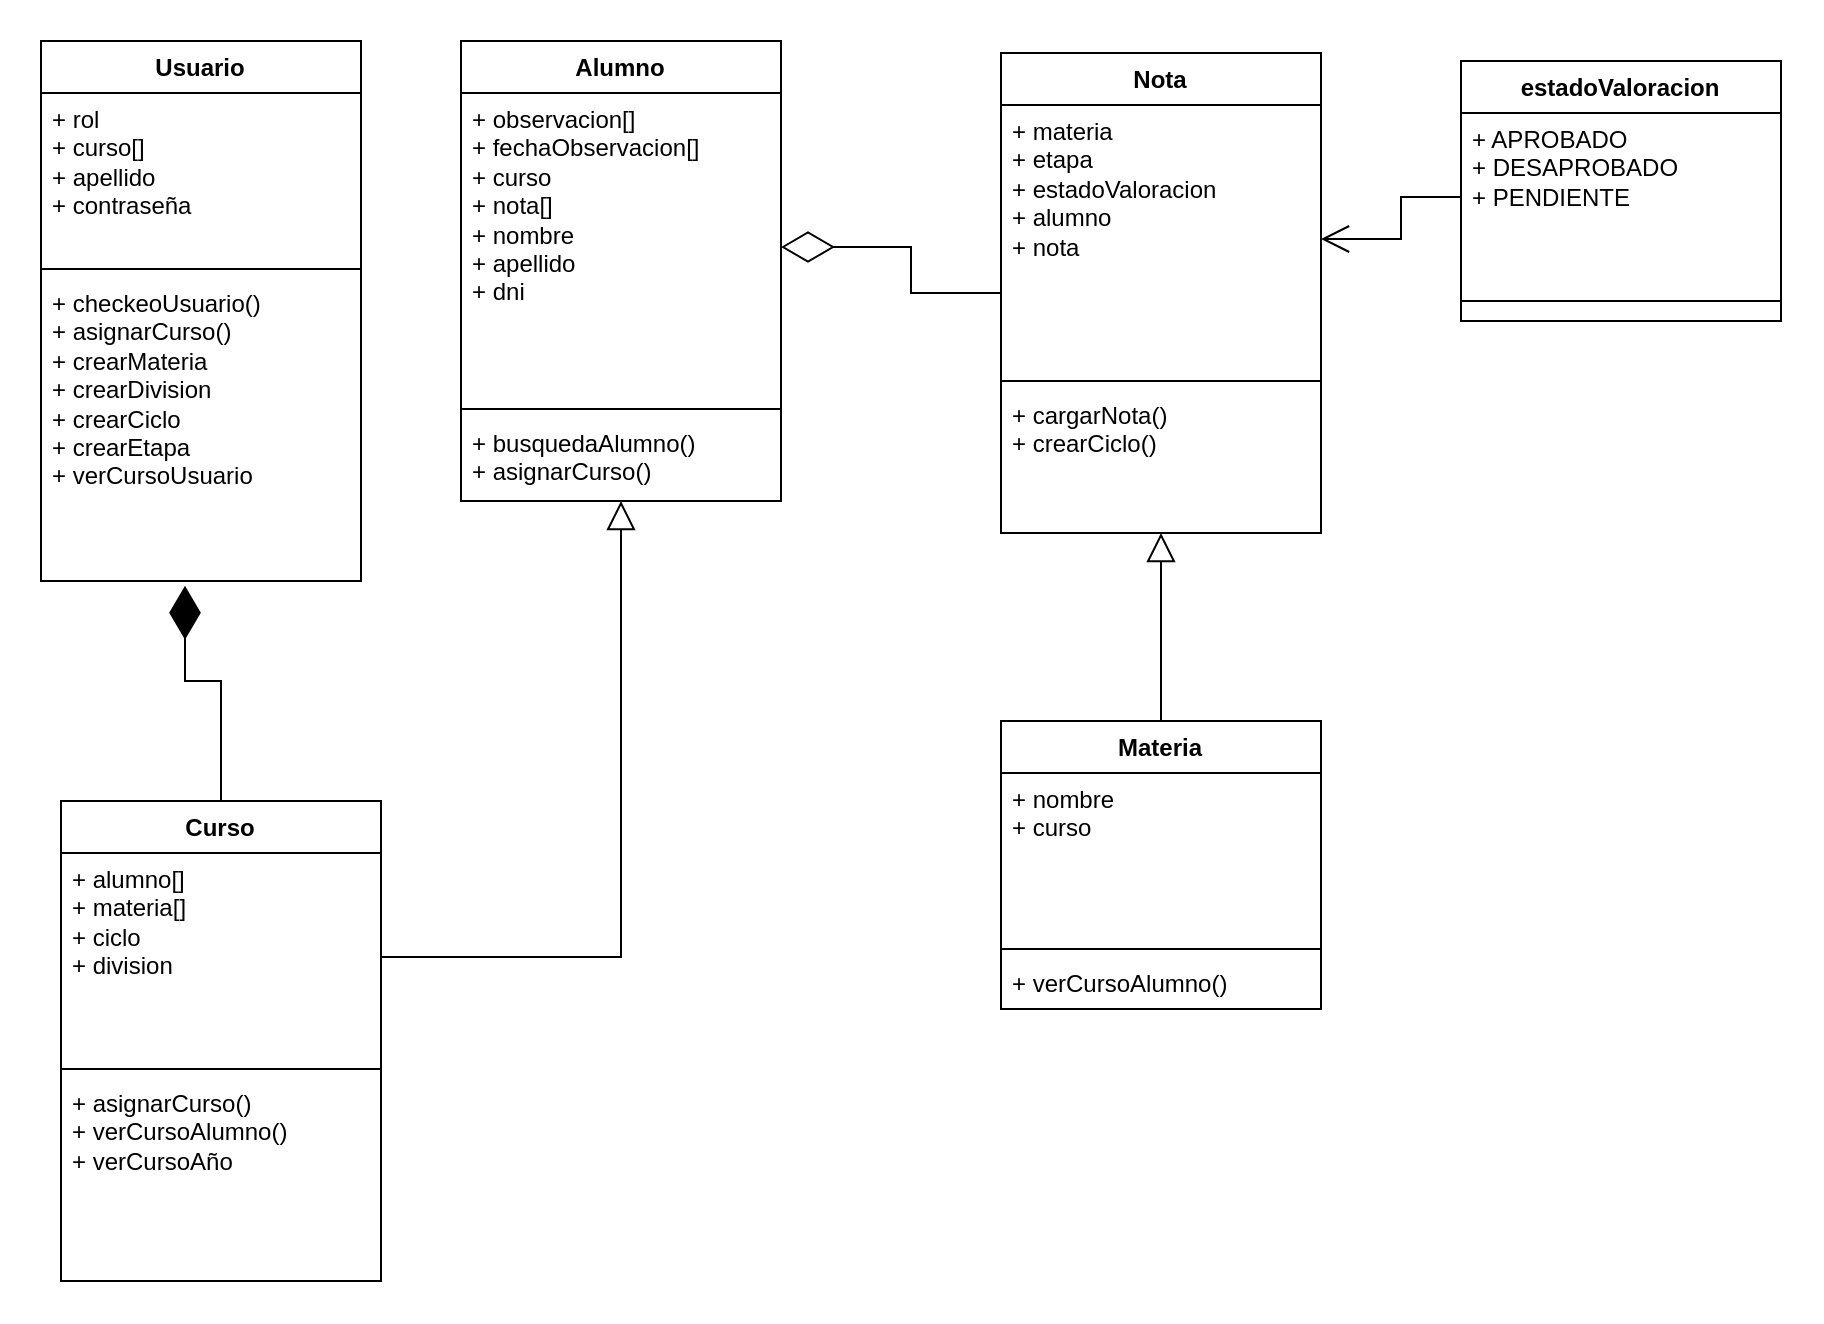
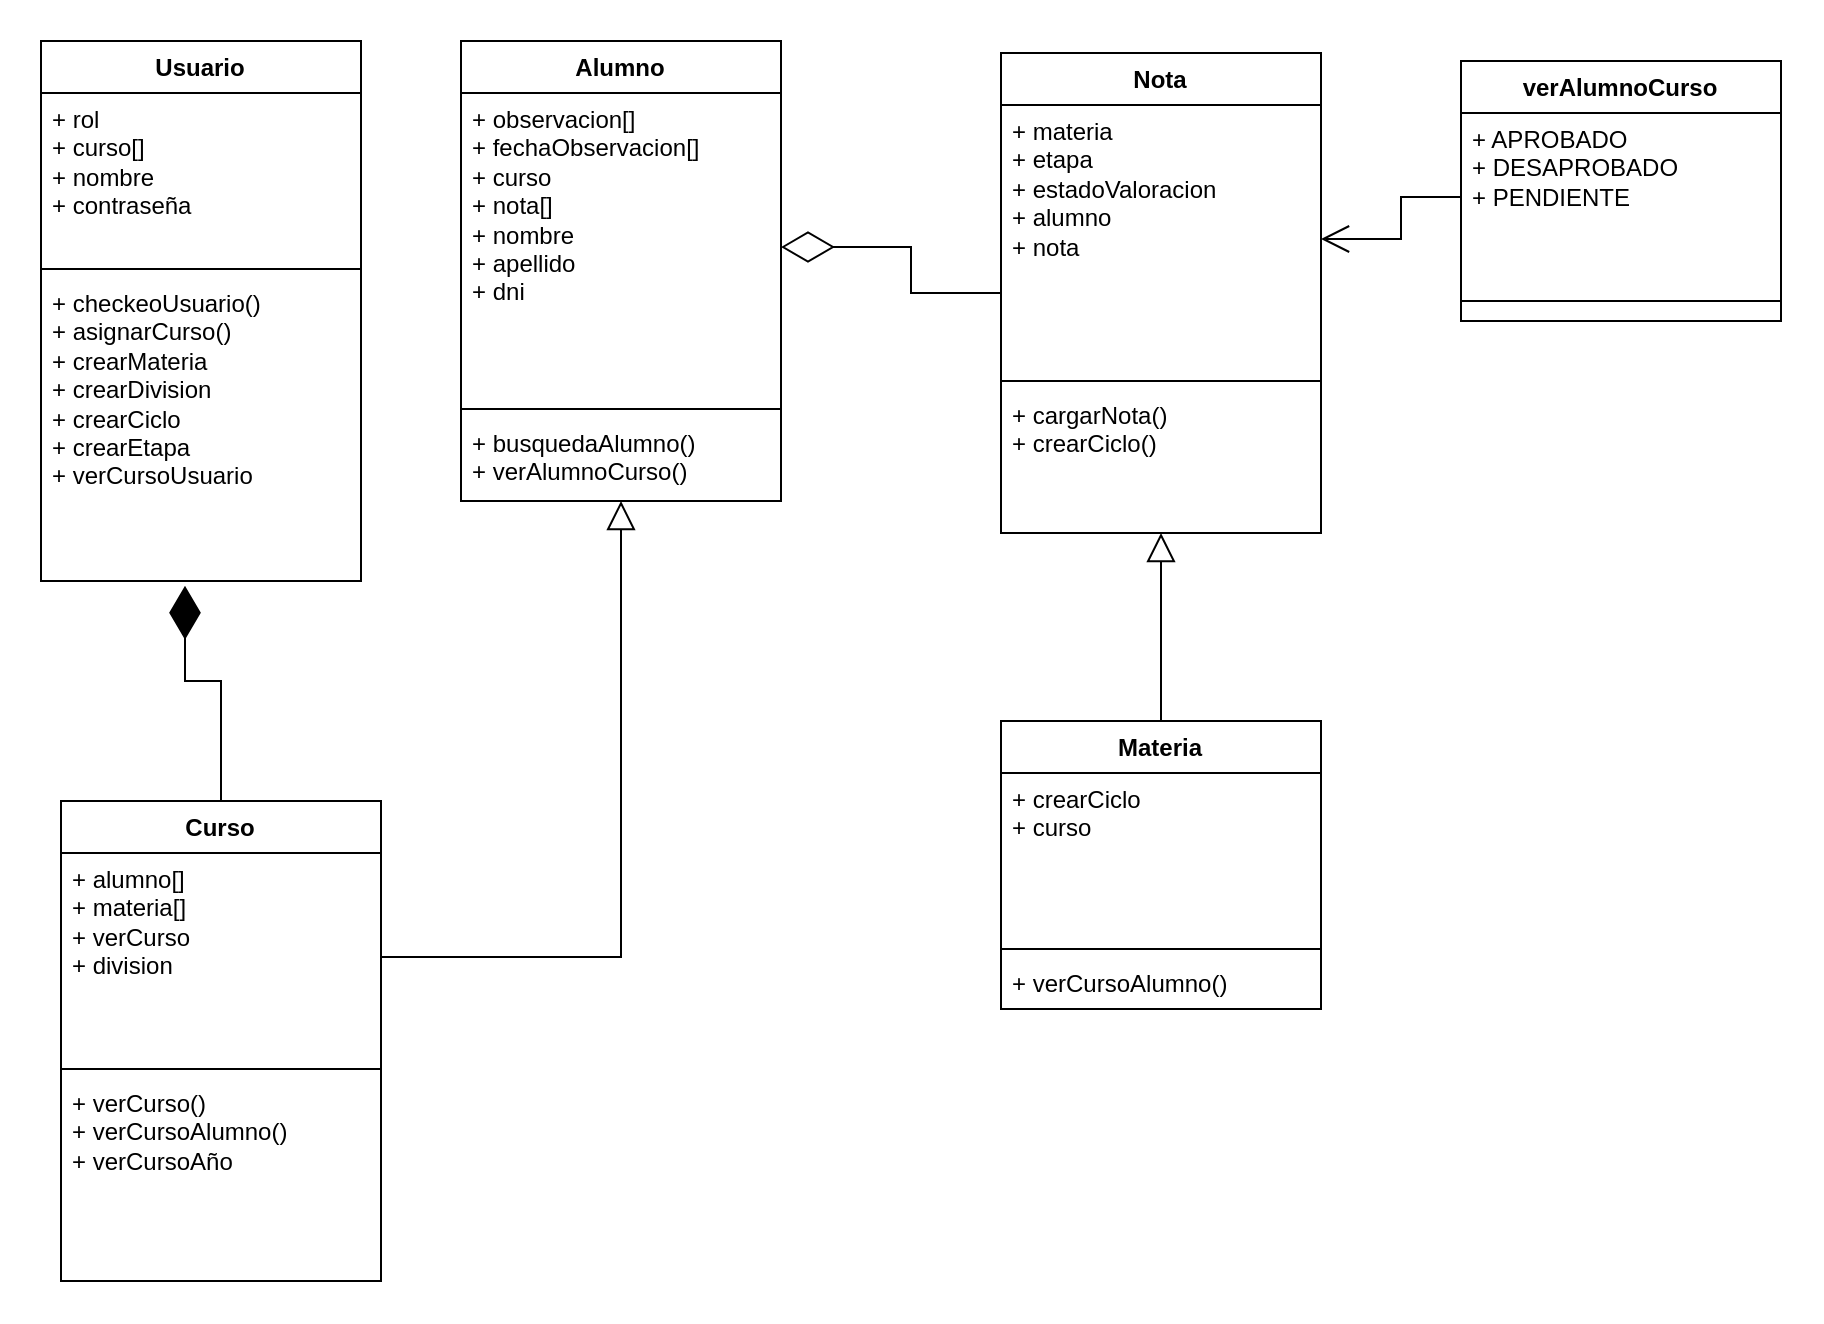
node "estadoValoracion": label "estadoValoracion" -> "verAlumnoCurso"
node "+ rol + curso[] + apellido + contraseña": label "+ rol + curso[] + apellido + contraseña" -> "+ rol + curso[] + nombre + contraseña"
node "+ busquedaAlumno() + asignarCurso()": label "+ busquedaAlumno() + asignarCurso()" -> "+ busquedaAlumno() + verAlumnoCurso()"
node "+ nombre + curso": label "+ nombre + curso" -> "+ crearCiclo + curso"
node "+ alumno[] + materia[] + ciclo + division": label "+ alumno[] + materia[] + ciclo + division" -> "+ alumno[] + materia[] + verCurso + division"
node "+ asignarCurso() + verCursoAlumno() + verCursoAño": label "+ asignarCurso() + verCursoAlumno() + verCursoAño" -> "+ verCurso() + verCursoAlumno() + verCursoAño"
